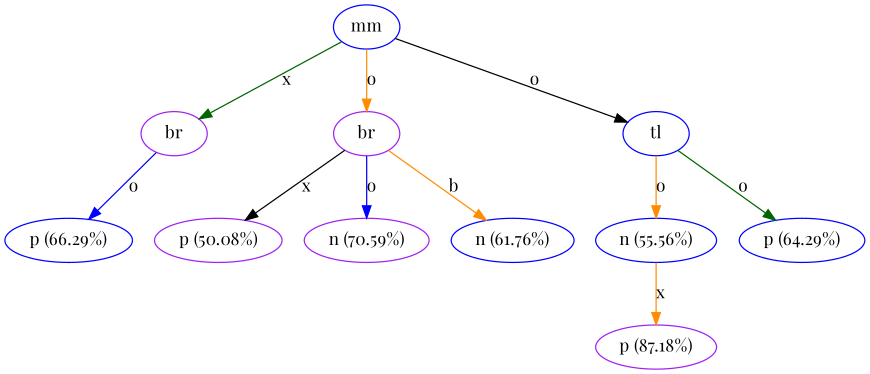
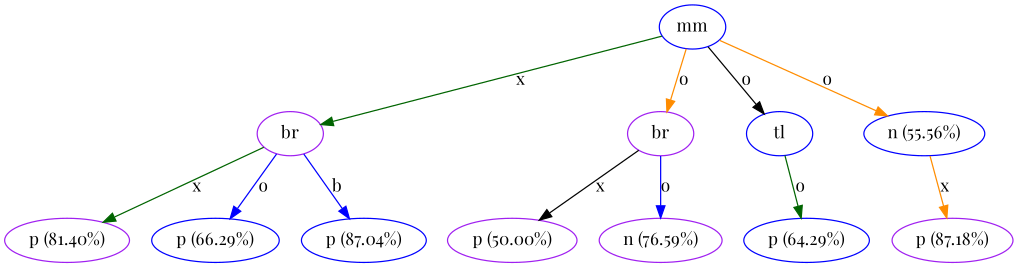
edge "tl" -> "n (55.56%)": now "mm" -> "n (55.56%)"
node "p (81.40%)": added
node "p (50.08%)": label "p (50.08%)" -> "p (50.00%)"
node "p (87.04%)": added
node "n (70.59%)": label "n (70.59%)" -> "n (76.59%)"
node "n (61.76%)": removed
